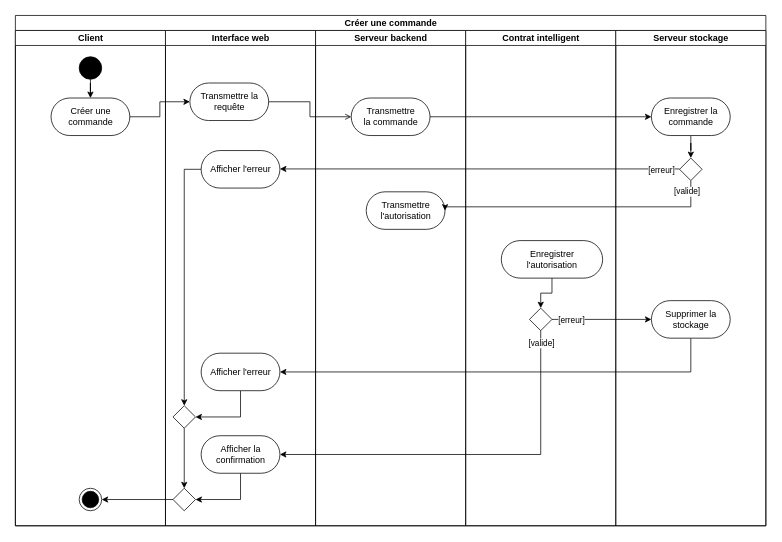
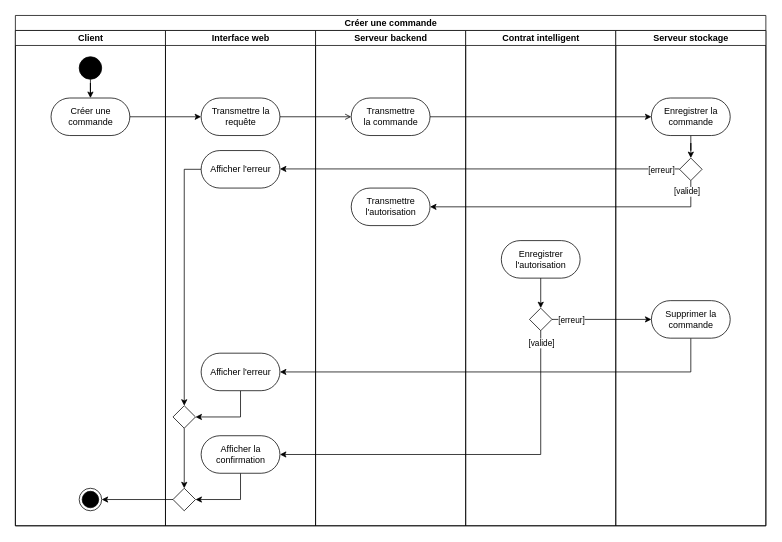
node "Transmettre la requête": moved (229, 102) -> (240, 117)
node "Transmettre l'autorisation": moved (405, 210) -> (390, 207)
node "Enregistrer l'autorisation": size 101x38 -> 79x38
node "Supprimer la stockage": label "Supprimer la stockage" -> "Supprimer la commande"
